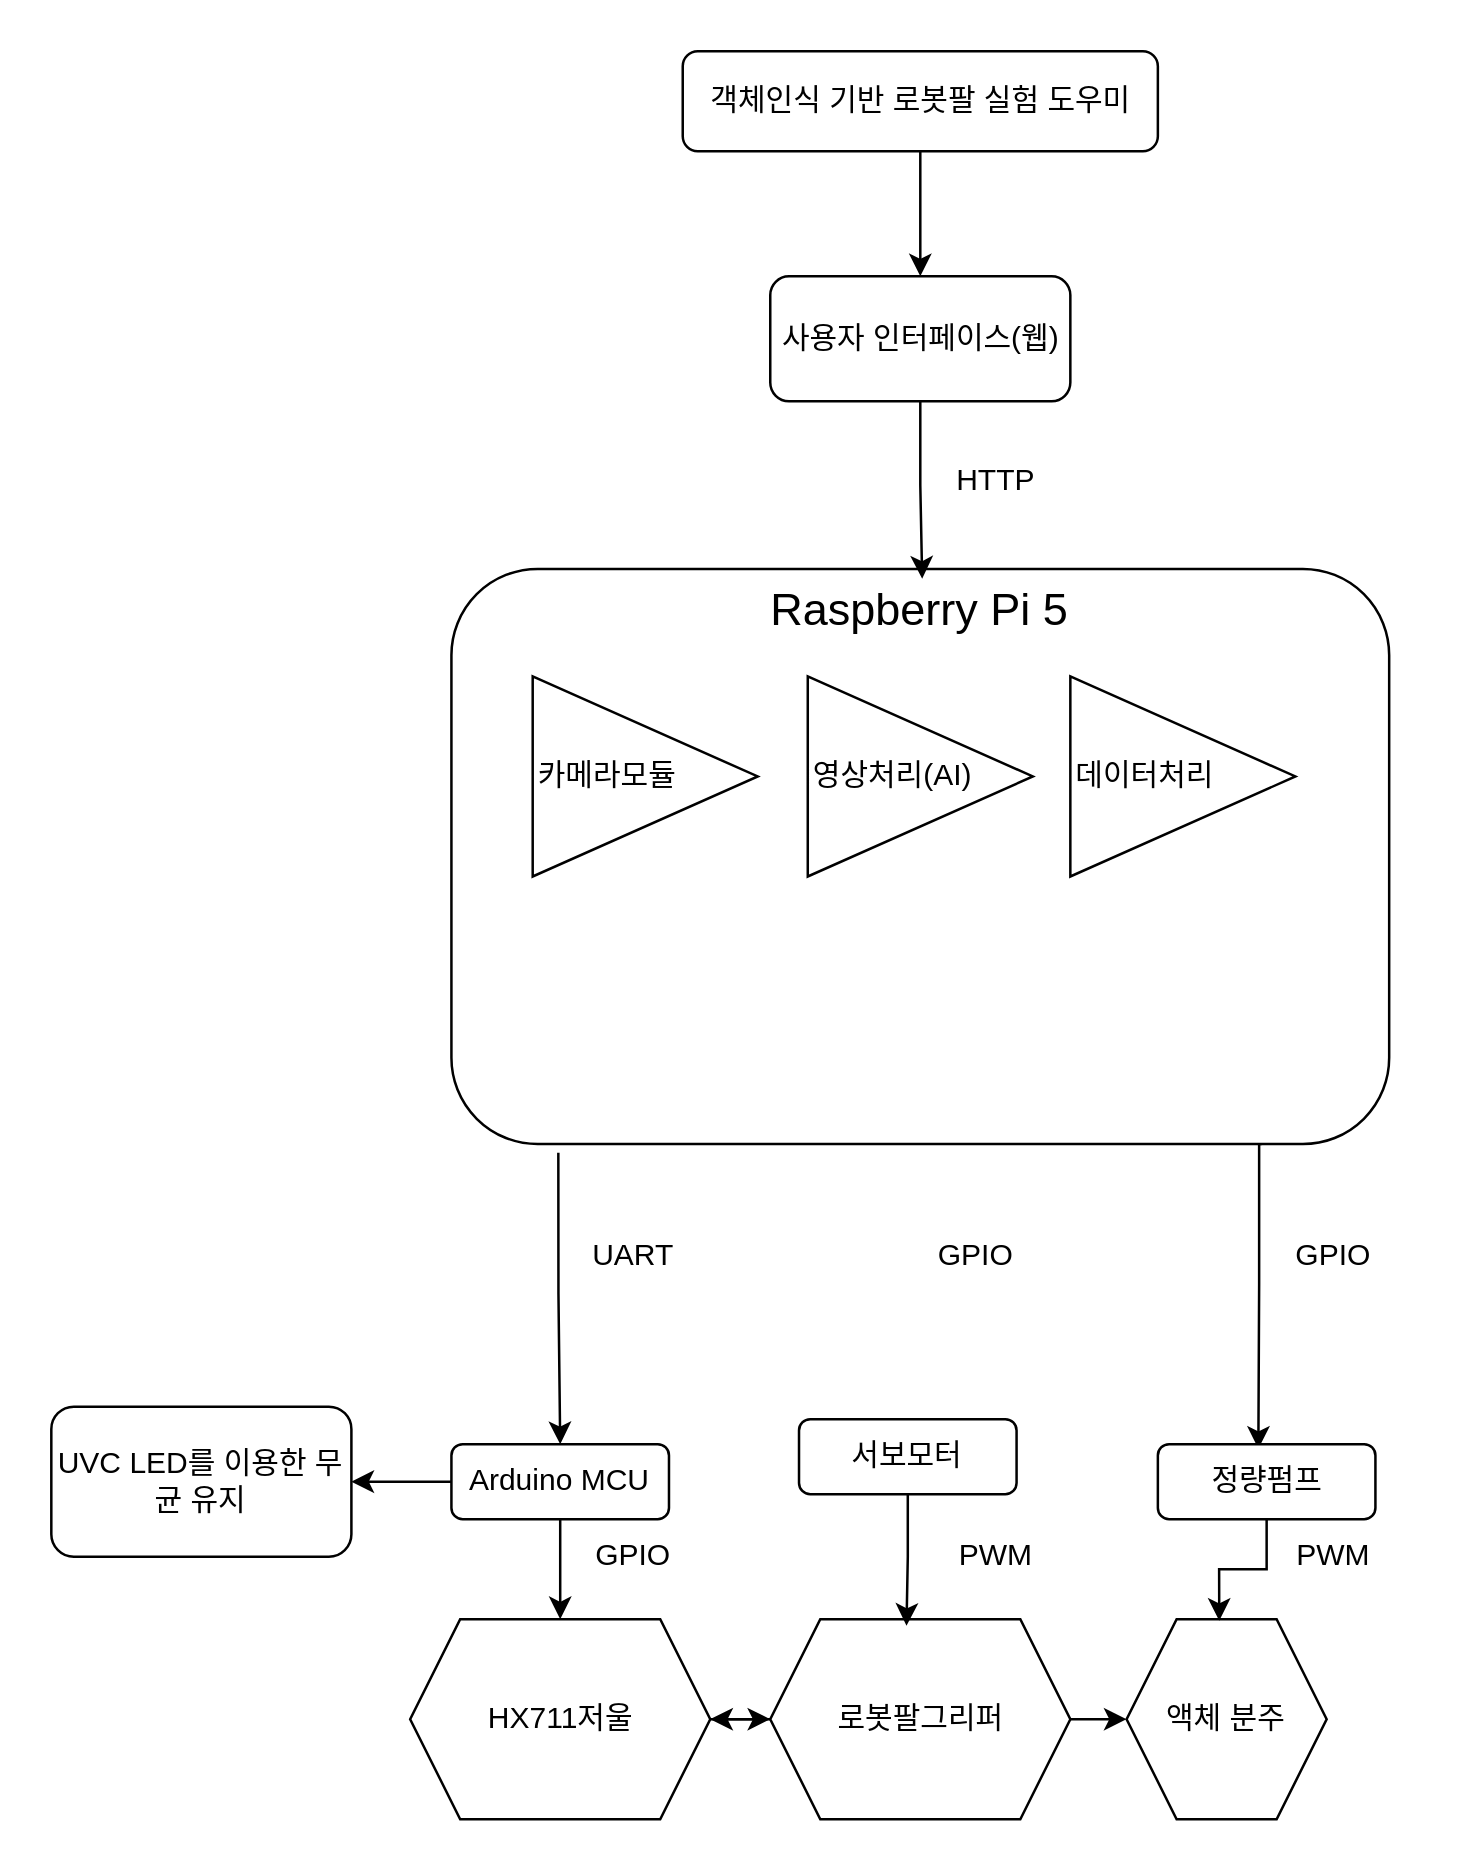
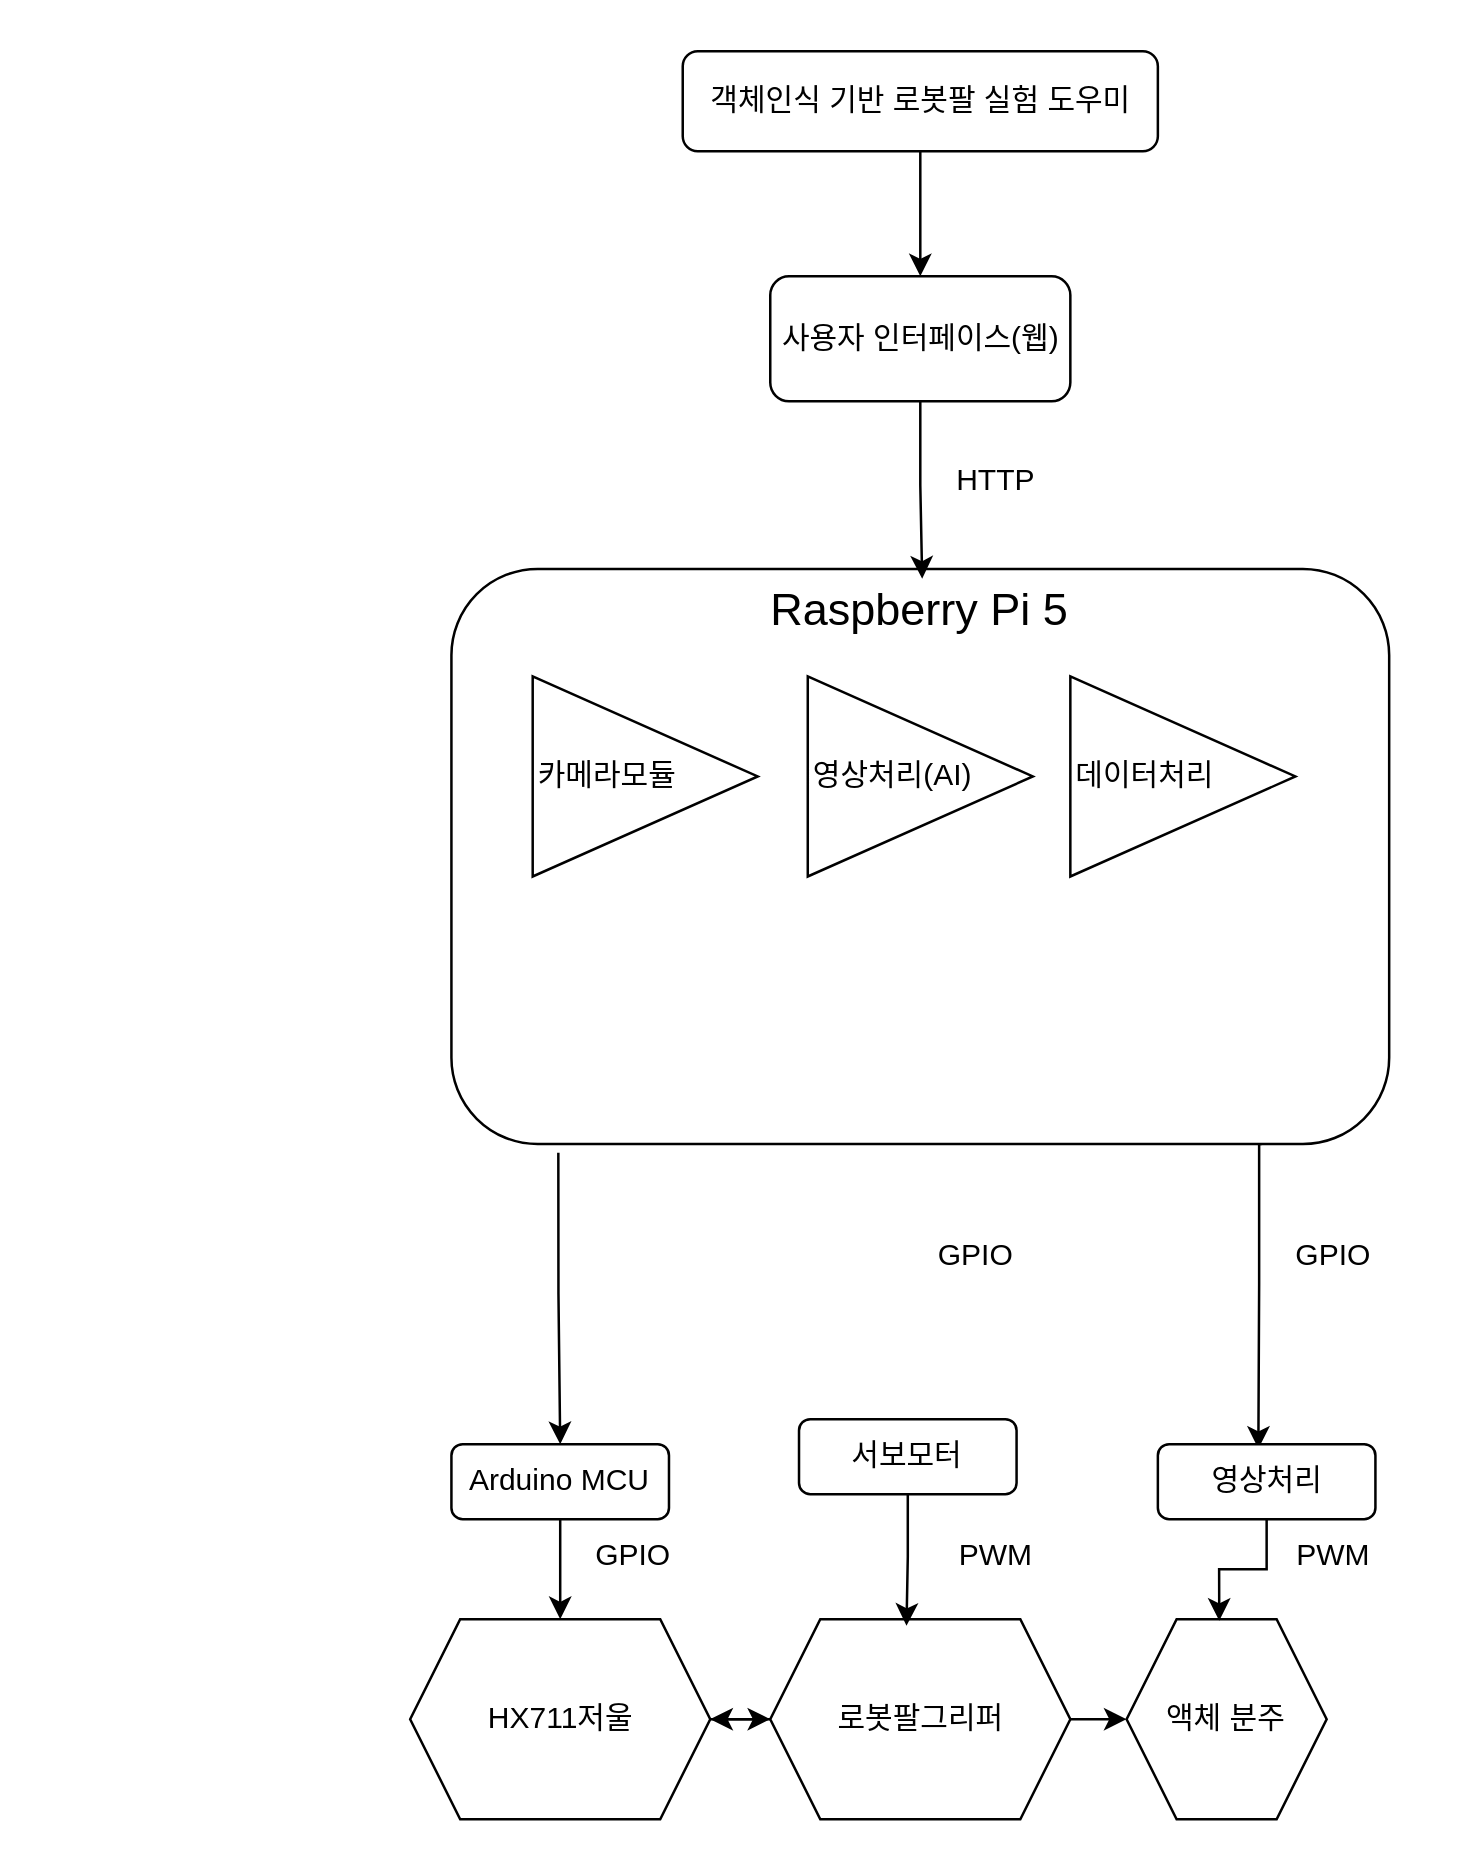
node "UART": removed
node "UVC LED를 이용한 무균 유지": removed
edge "Arduino MCU" -> "UVC LED를 이용한 무균 유지": removed
node "정량펌프": label "정량펌프" -> "영상처리"
